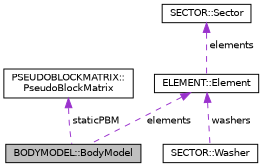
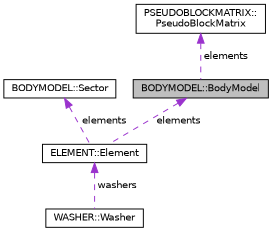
node "SECTOR::Sector": label "SECTOR::Sector" -> "BODYMODEL::Sector"
edge "BODYMODEL::BodyModel" -> "PSEUDOBLOCKMATRIX:: PseudoBlockMatrix": label " staticPBM" -> " elements"
edge "BODYMODEL::BodyModel" -> "ELEMENT::Element": reversed
node "SECTOR::Washer": label "SECTOR::Washer" -> "WASHER::Washer"
